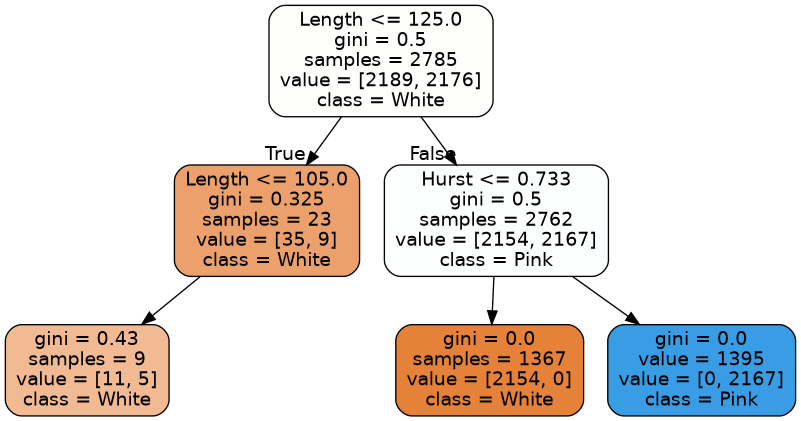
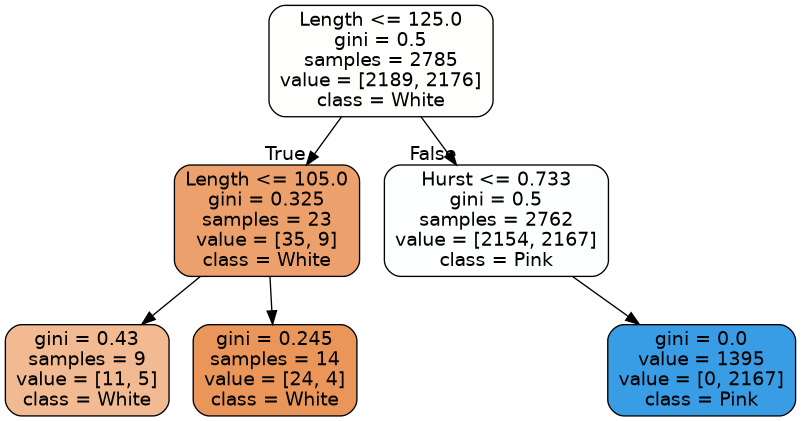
node "gini = 0.245 samples = 14 value = [24, 4] class = White": added
node "gini = 0.0 samples = 1367 value = [2154, 0] class = White": removed
